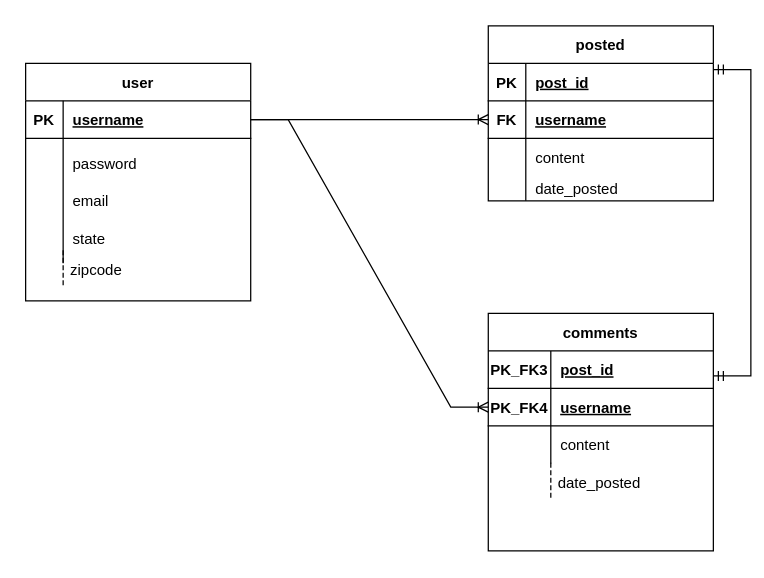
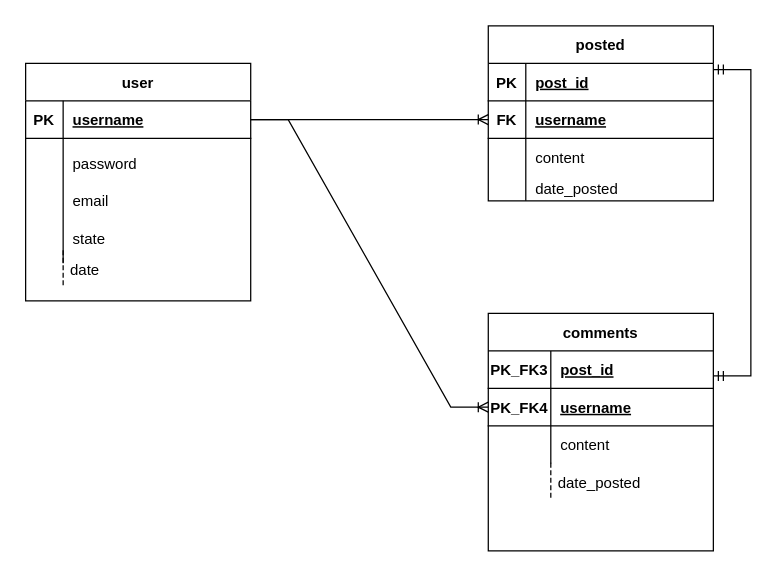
node "zipcode": label "zipcode" -> "date"
